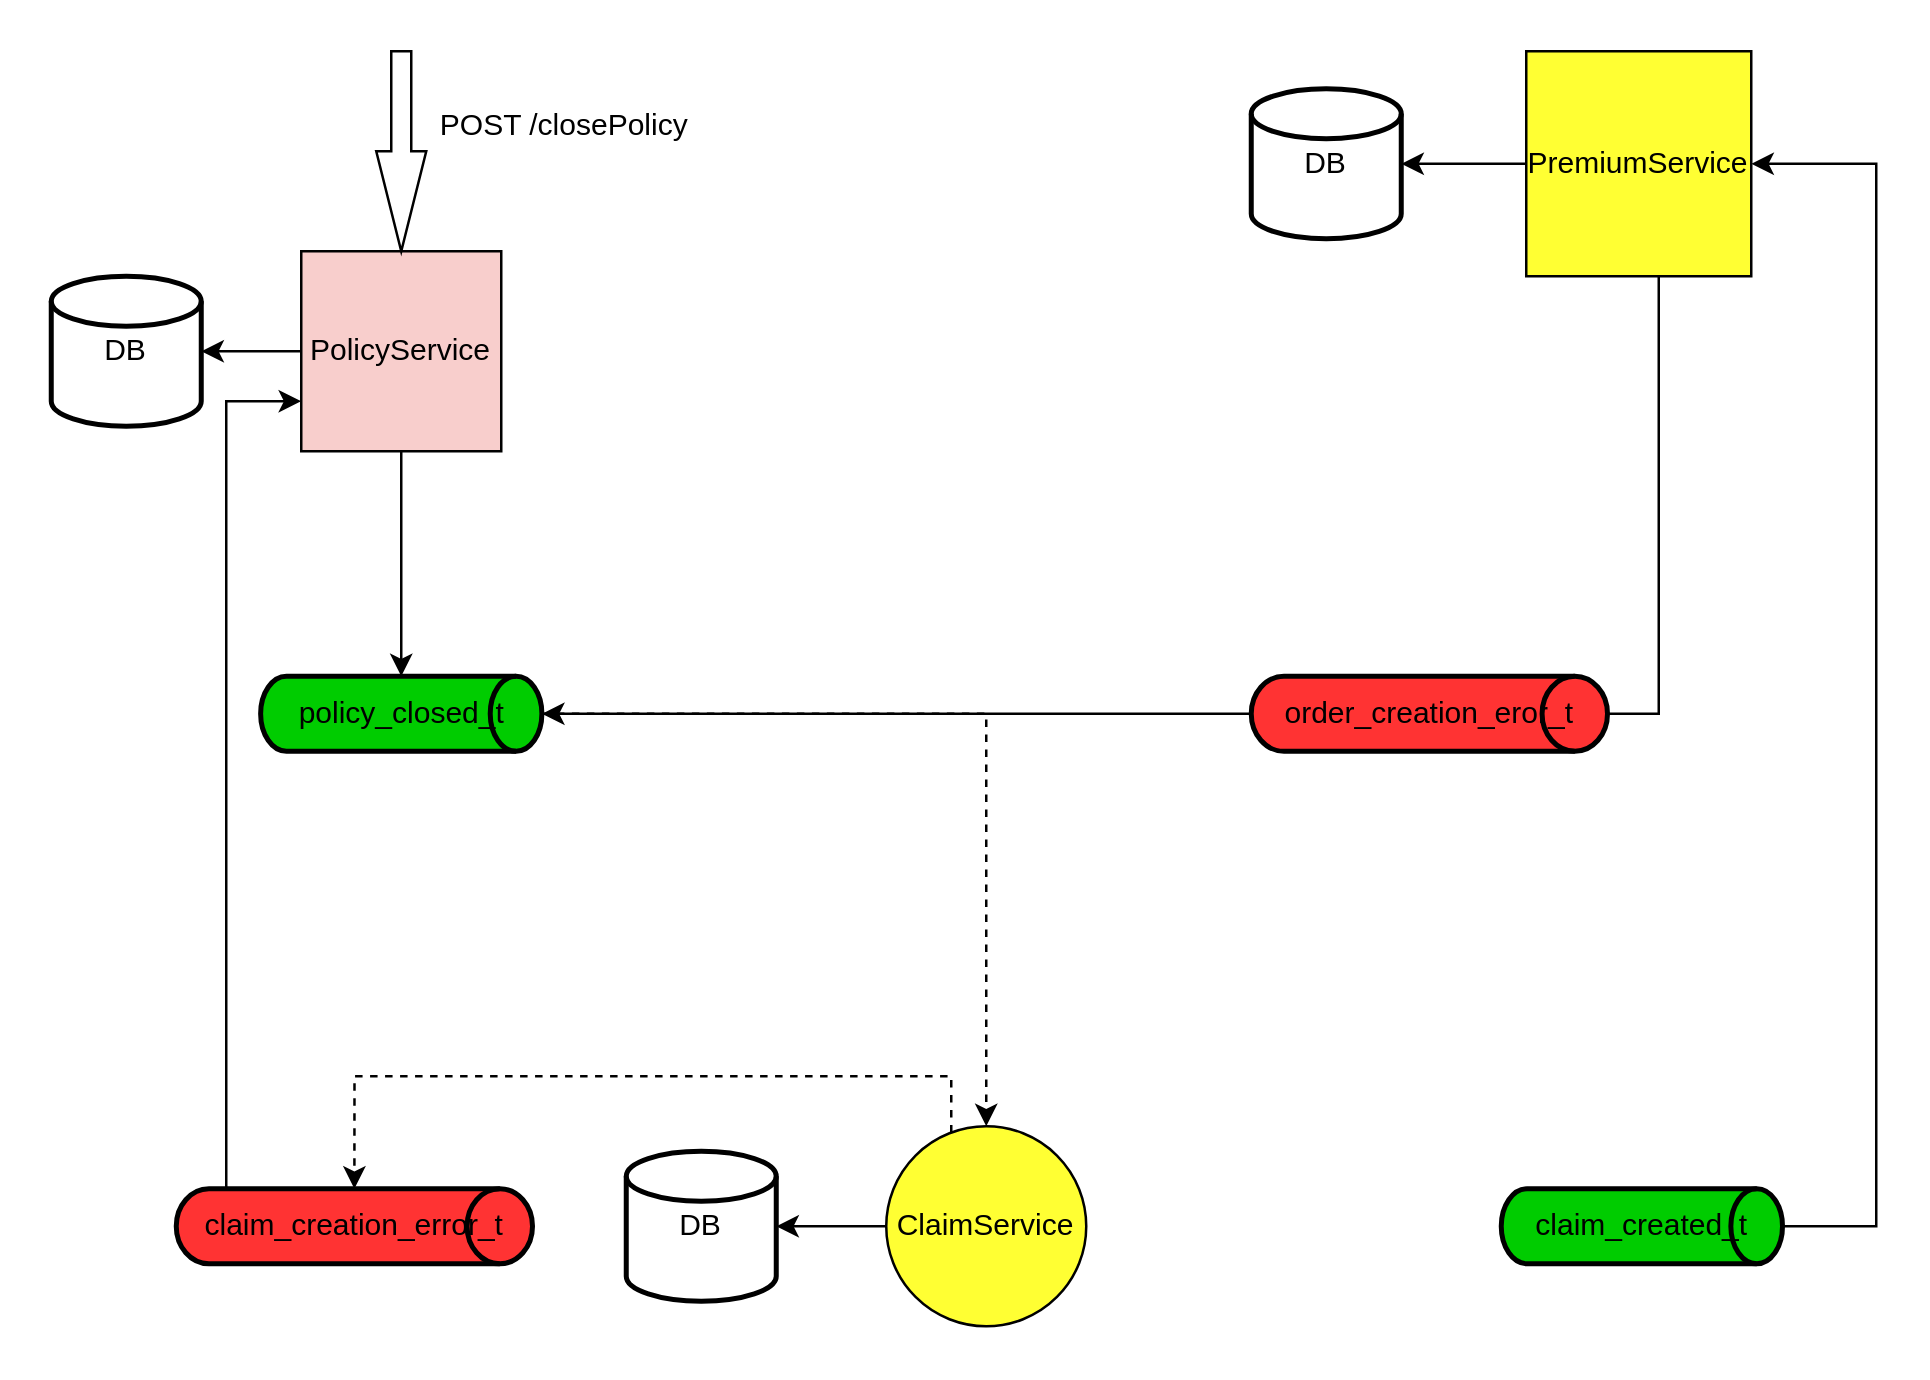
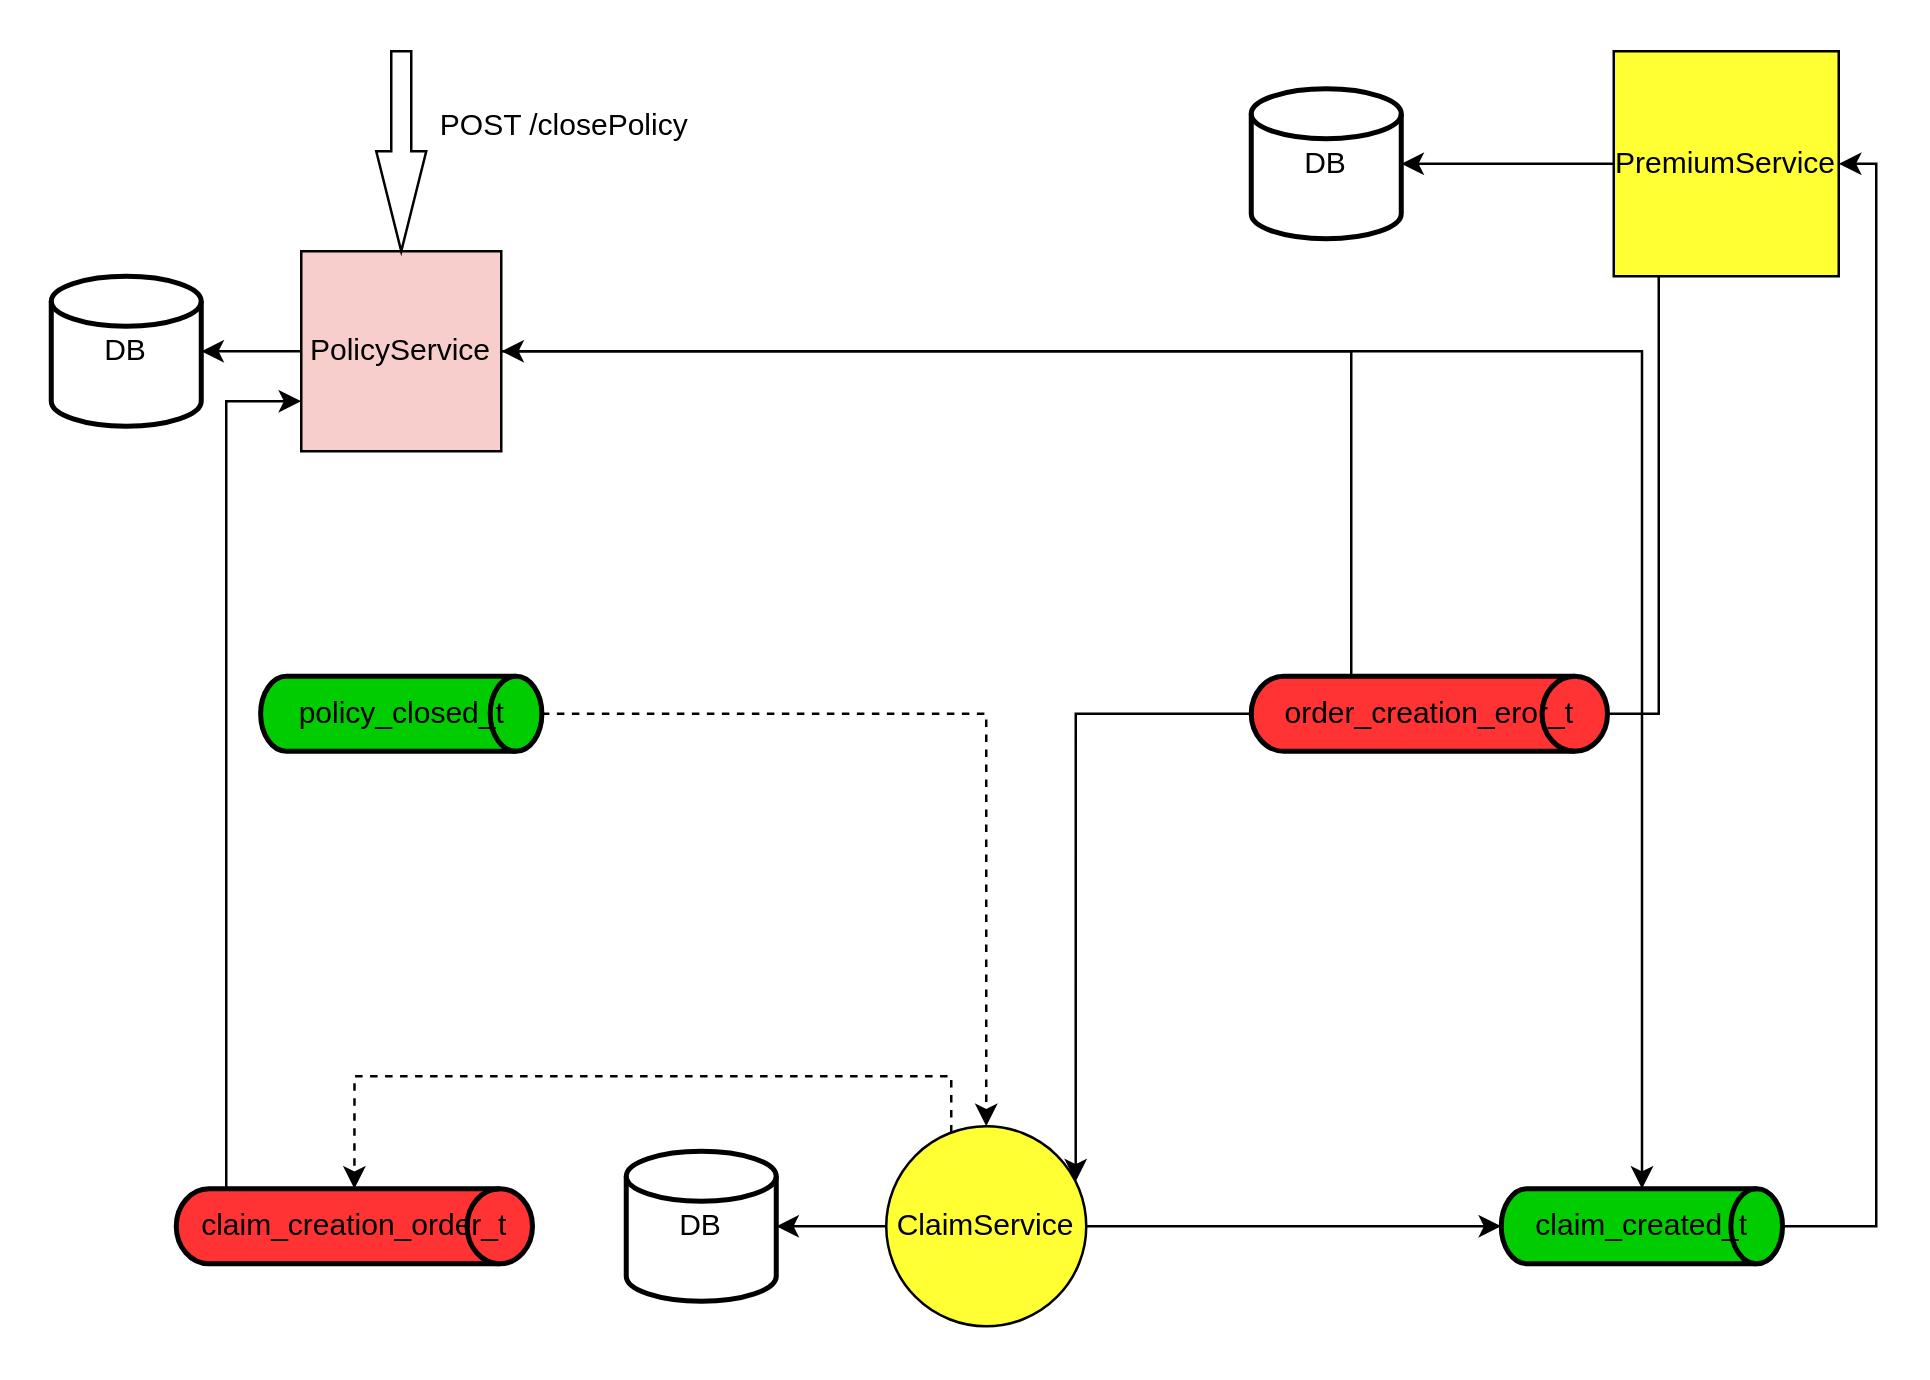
node "PremiumService": moved (1639, 164) -> (1726, 164)
edge "order_creation_eror_t" -> "PolicyService": added
edge "PolicyService" -> "policy_closed_t": now "PolicyService" -> "claim_created_t"
edge "order_creation_eror_t" -> "policy_closed_t": now "order_creation_eror_t" -> "ClaimService"
node "claim_creation_error_t": label "claim_creation_error_t" -> "claim_creation_order_t"
edge "ClaimService" -> "claim_created_t": added
